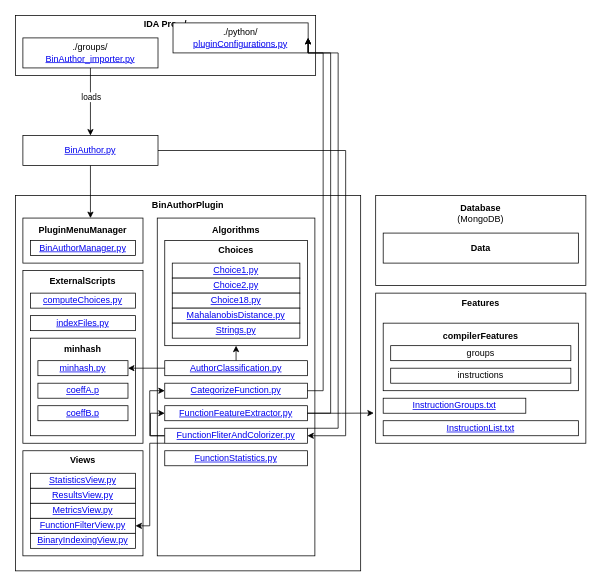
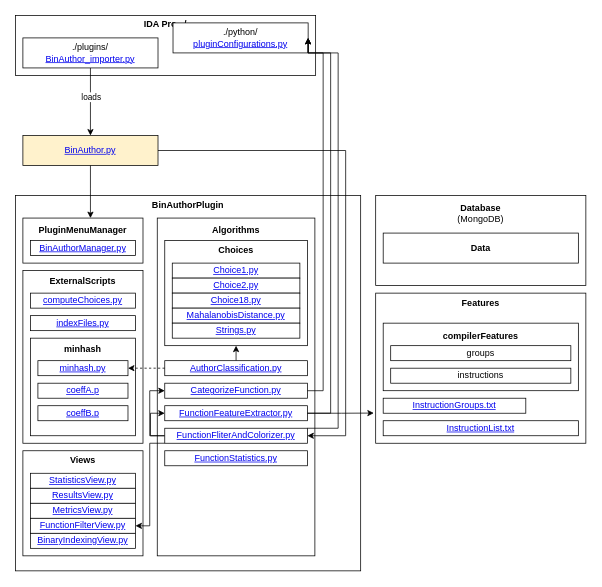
node "./groups/ BinAuthor_importer.py": label "./groups/ BinAuthor_importer.py" -> "./plugins/ BinAuthor_importer.py"
node "BinAuthor.py": fillcolor #ffffff -> #fff2cc
edge "AuthorClassification.py" -> "minhash.py": style solid -> dashed
